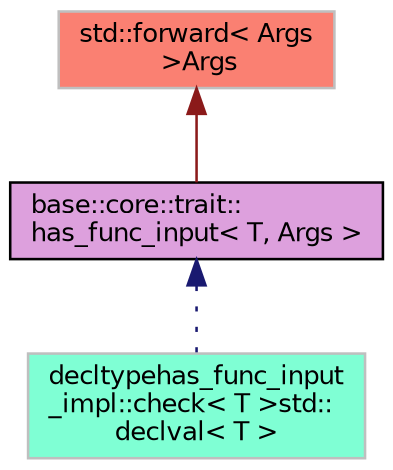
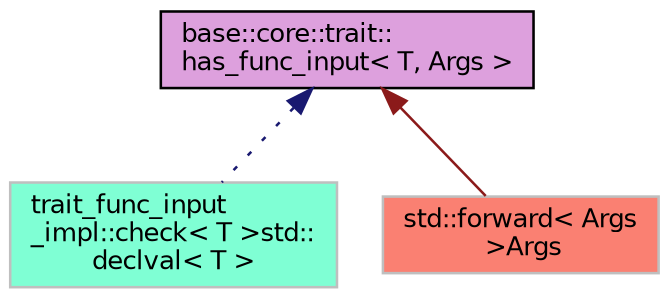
edge "base::core::trait:: has_func_input< T, Args >" -> "std::forward< Args >Args": reversed
node "decltypehas_func_input _impl::check< T >std:: declval< T >": label "decltypehas_func_input _impl::check< T >std:: declval< T >" -> "trait_func_input _impl::check< T >std:: declval< T >"
